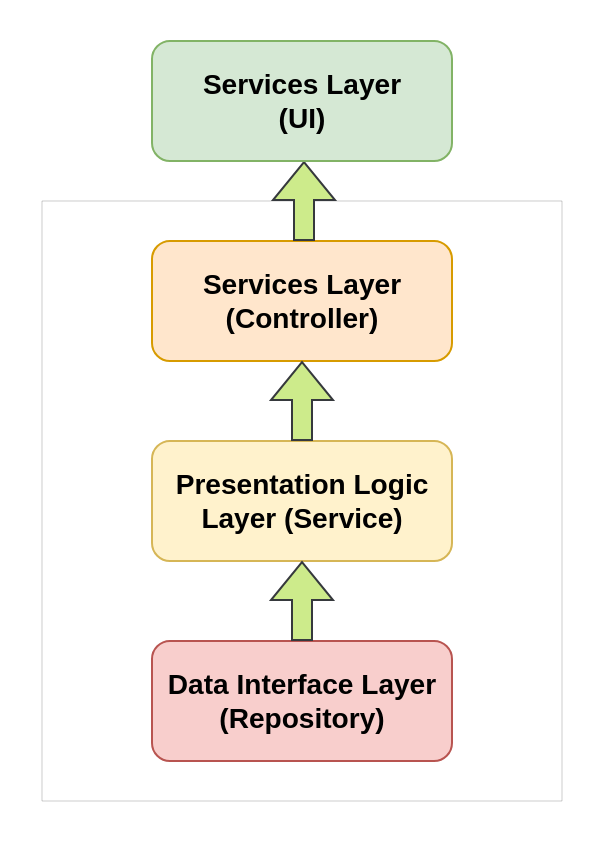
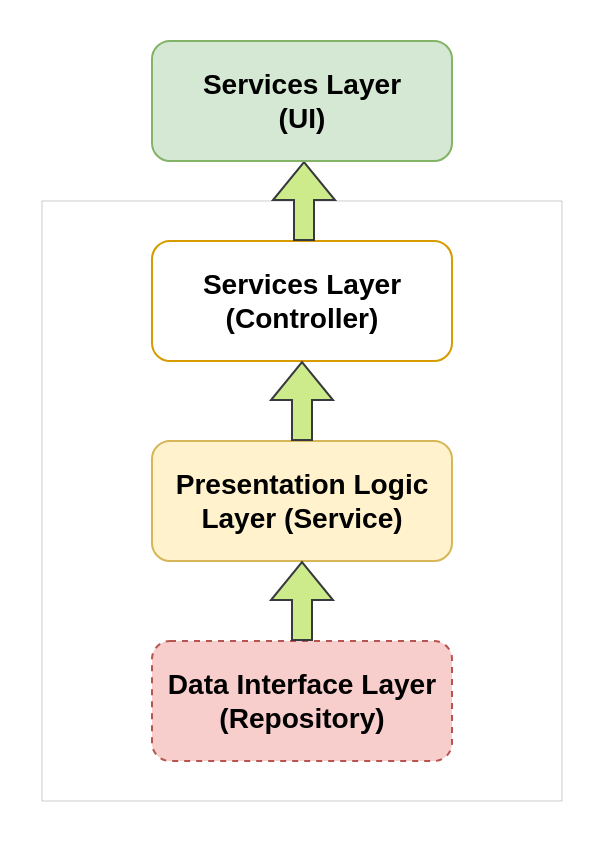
node "Services Layer (Controller)": fillcolor #ffe6cc -> #ffffff
node "Data Interface Layer (Repository)": style solid -> dashed
